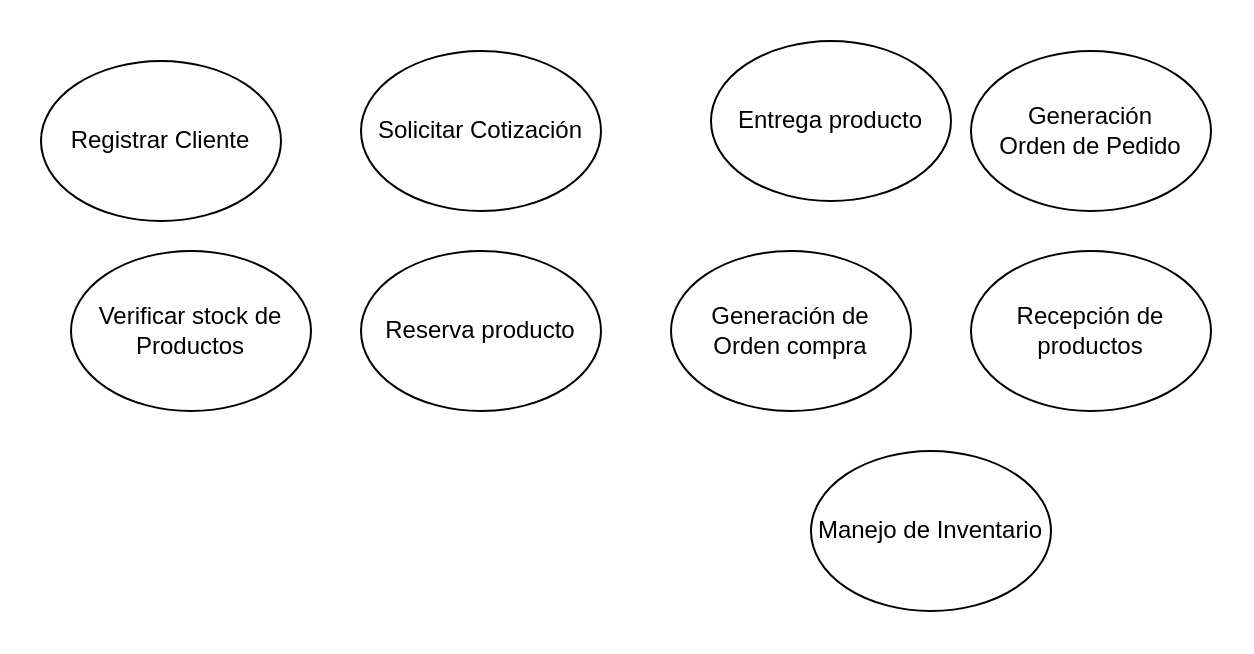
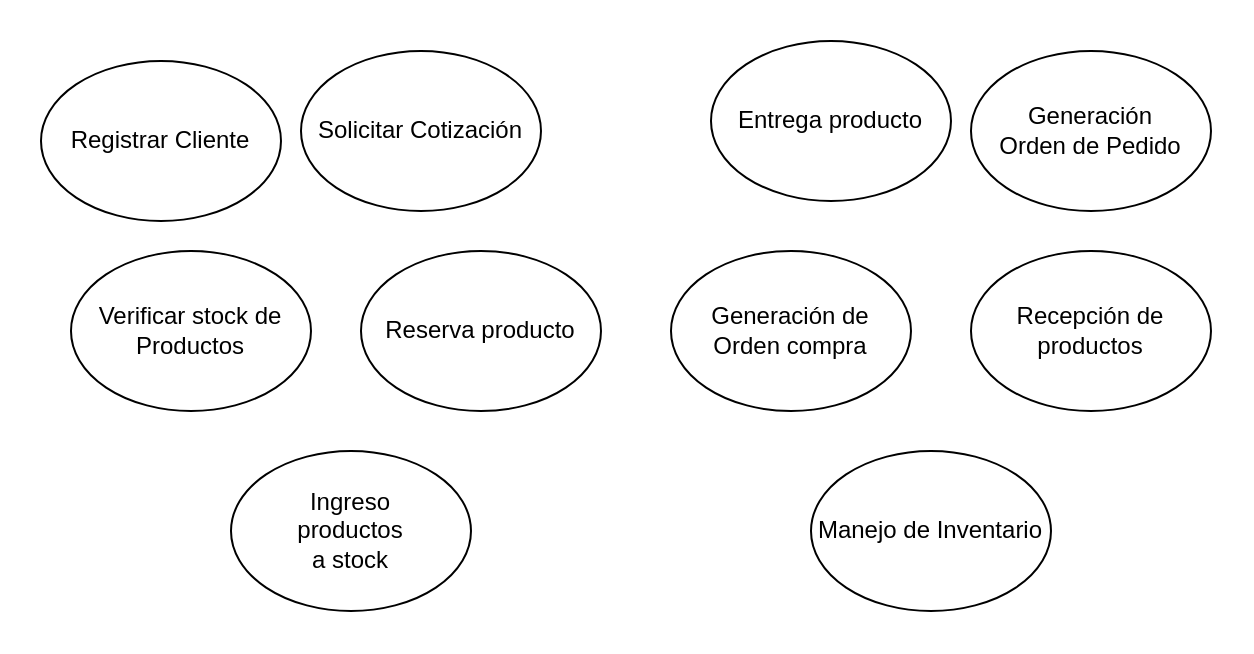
node "Solicitar Cotización": moved (481, 131) -> (421, 131)
node "Ingreso productos a stock": added
